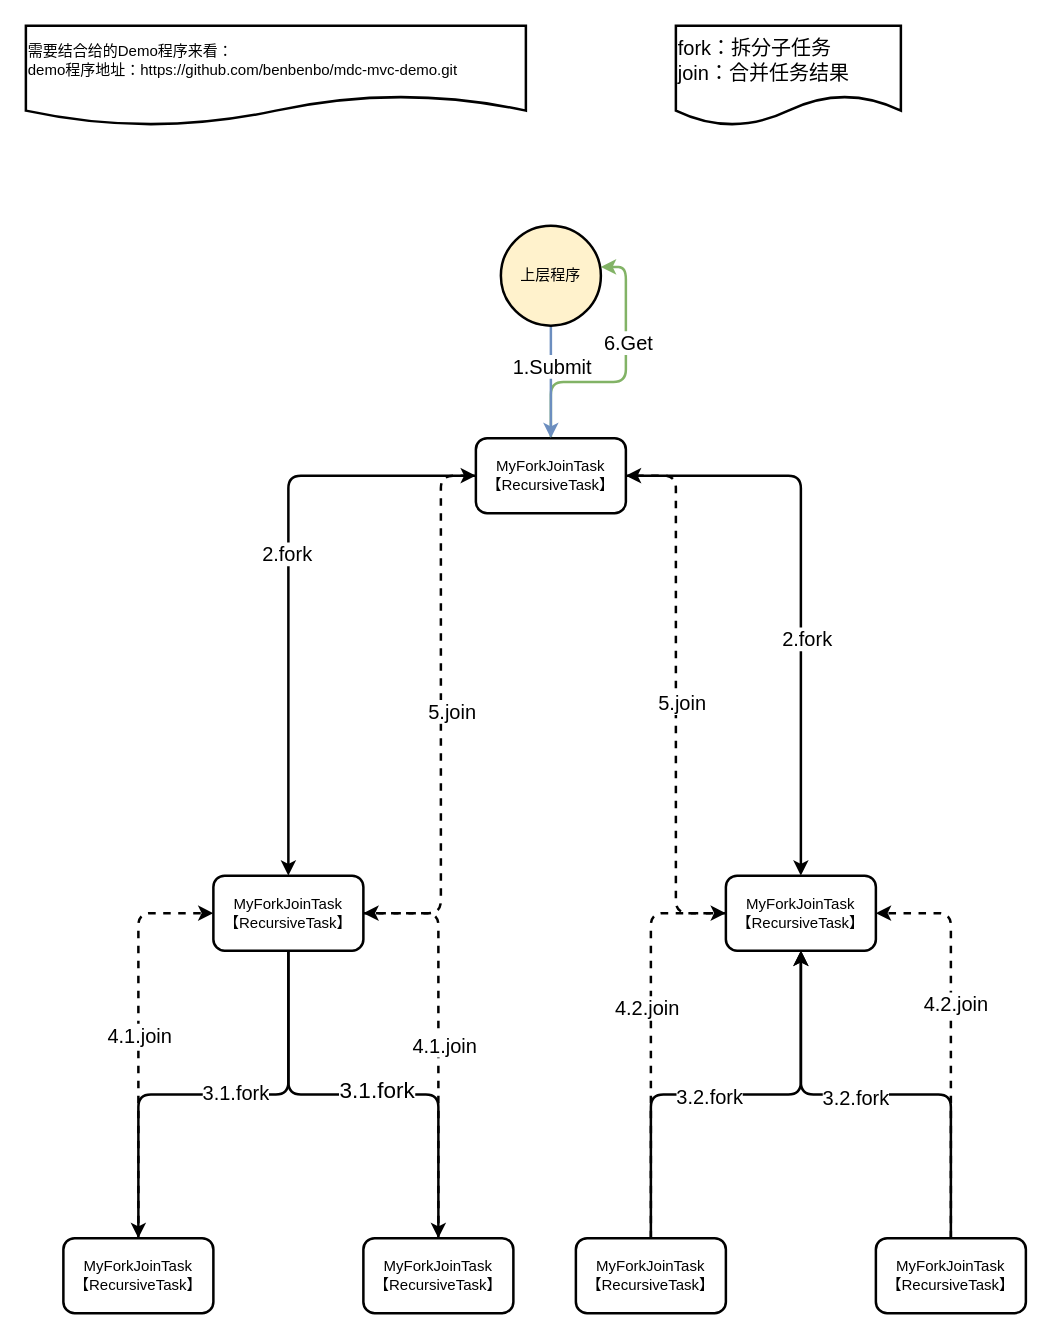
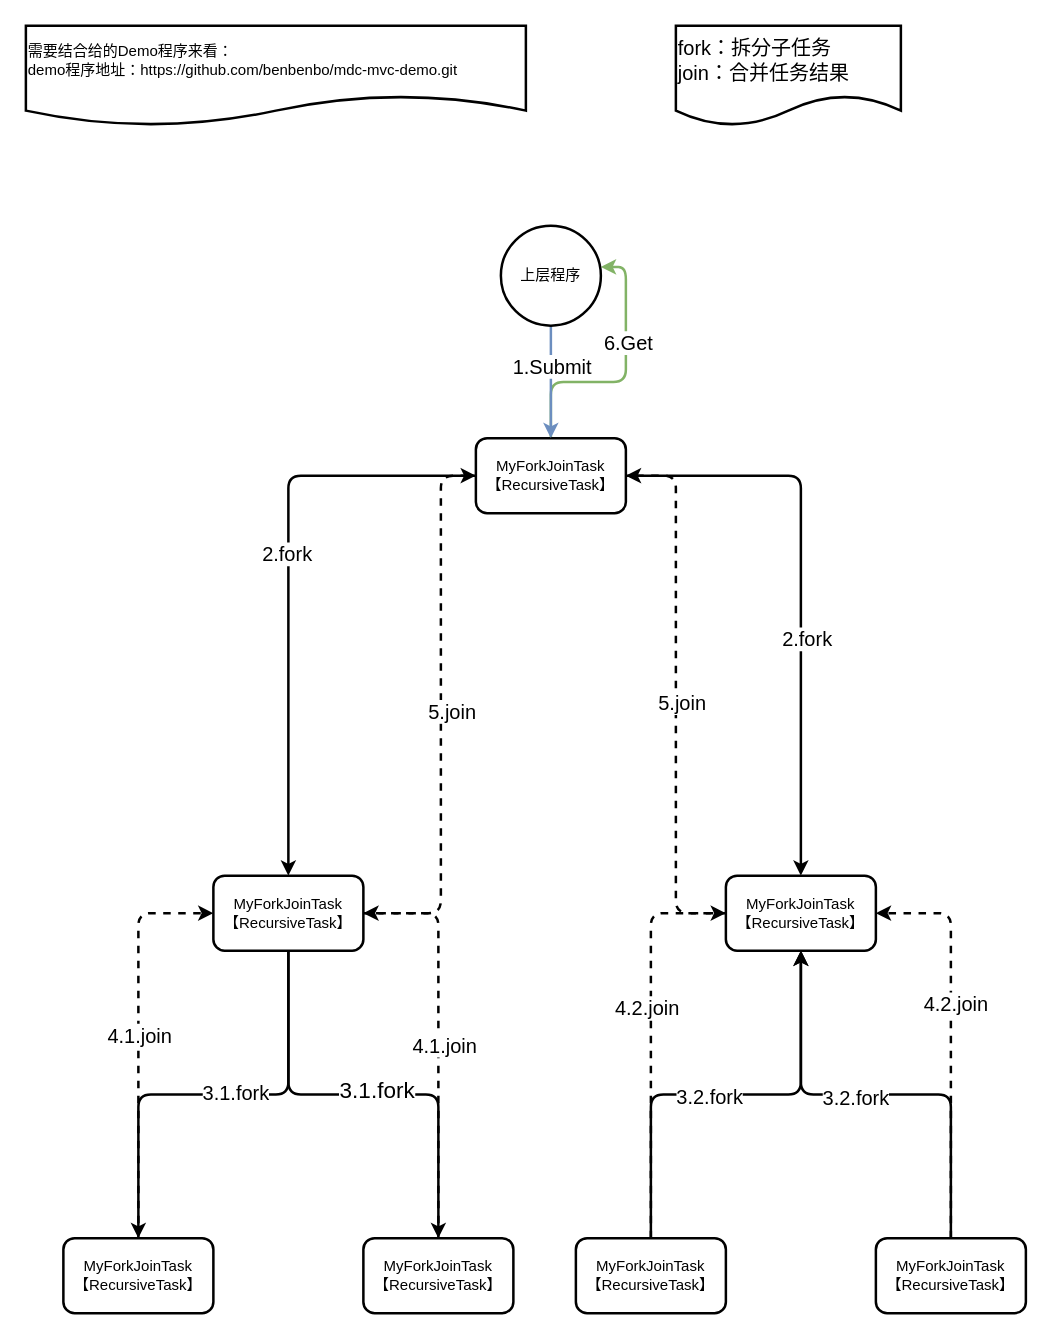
node "上层程序": fillcolor #fff2cc -> #ffffff
